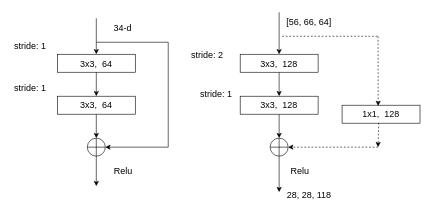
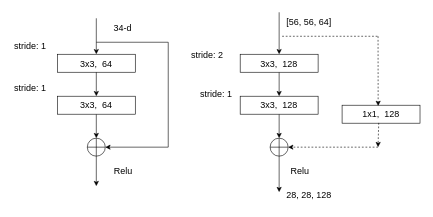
node "[56, 66, 64]": label "[56, 66, 64]" -> "[56, 56, 64]"
node "28, 28, 118": label "28, 28, 118" -> "28, 28, 128"
